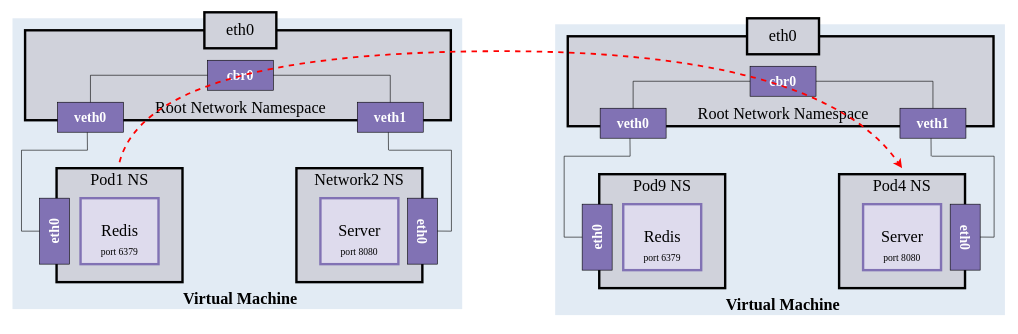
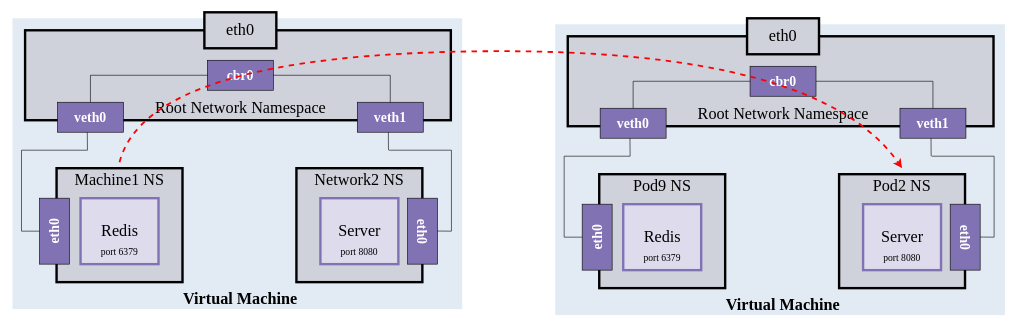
node "Pod1 NS": label "Pod1 NS" -> "Machine1 NS"
node "Pod4 NS": label "Pod4 NS" -> "Pod2 NS"
